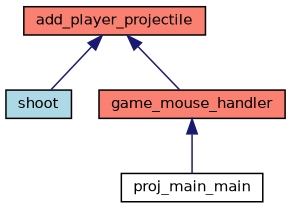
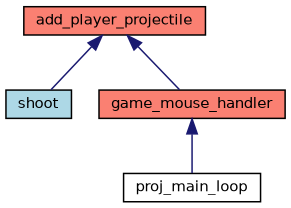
node "proj_main_main": label "proj_main_main" -> "proj_main_loop"
